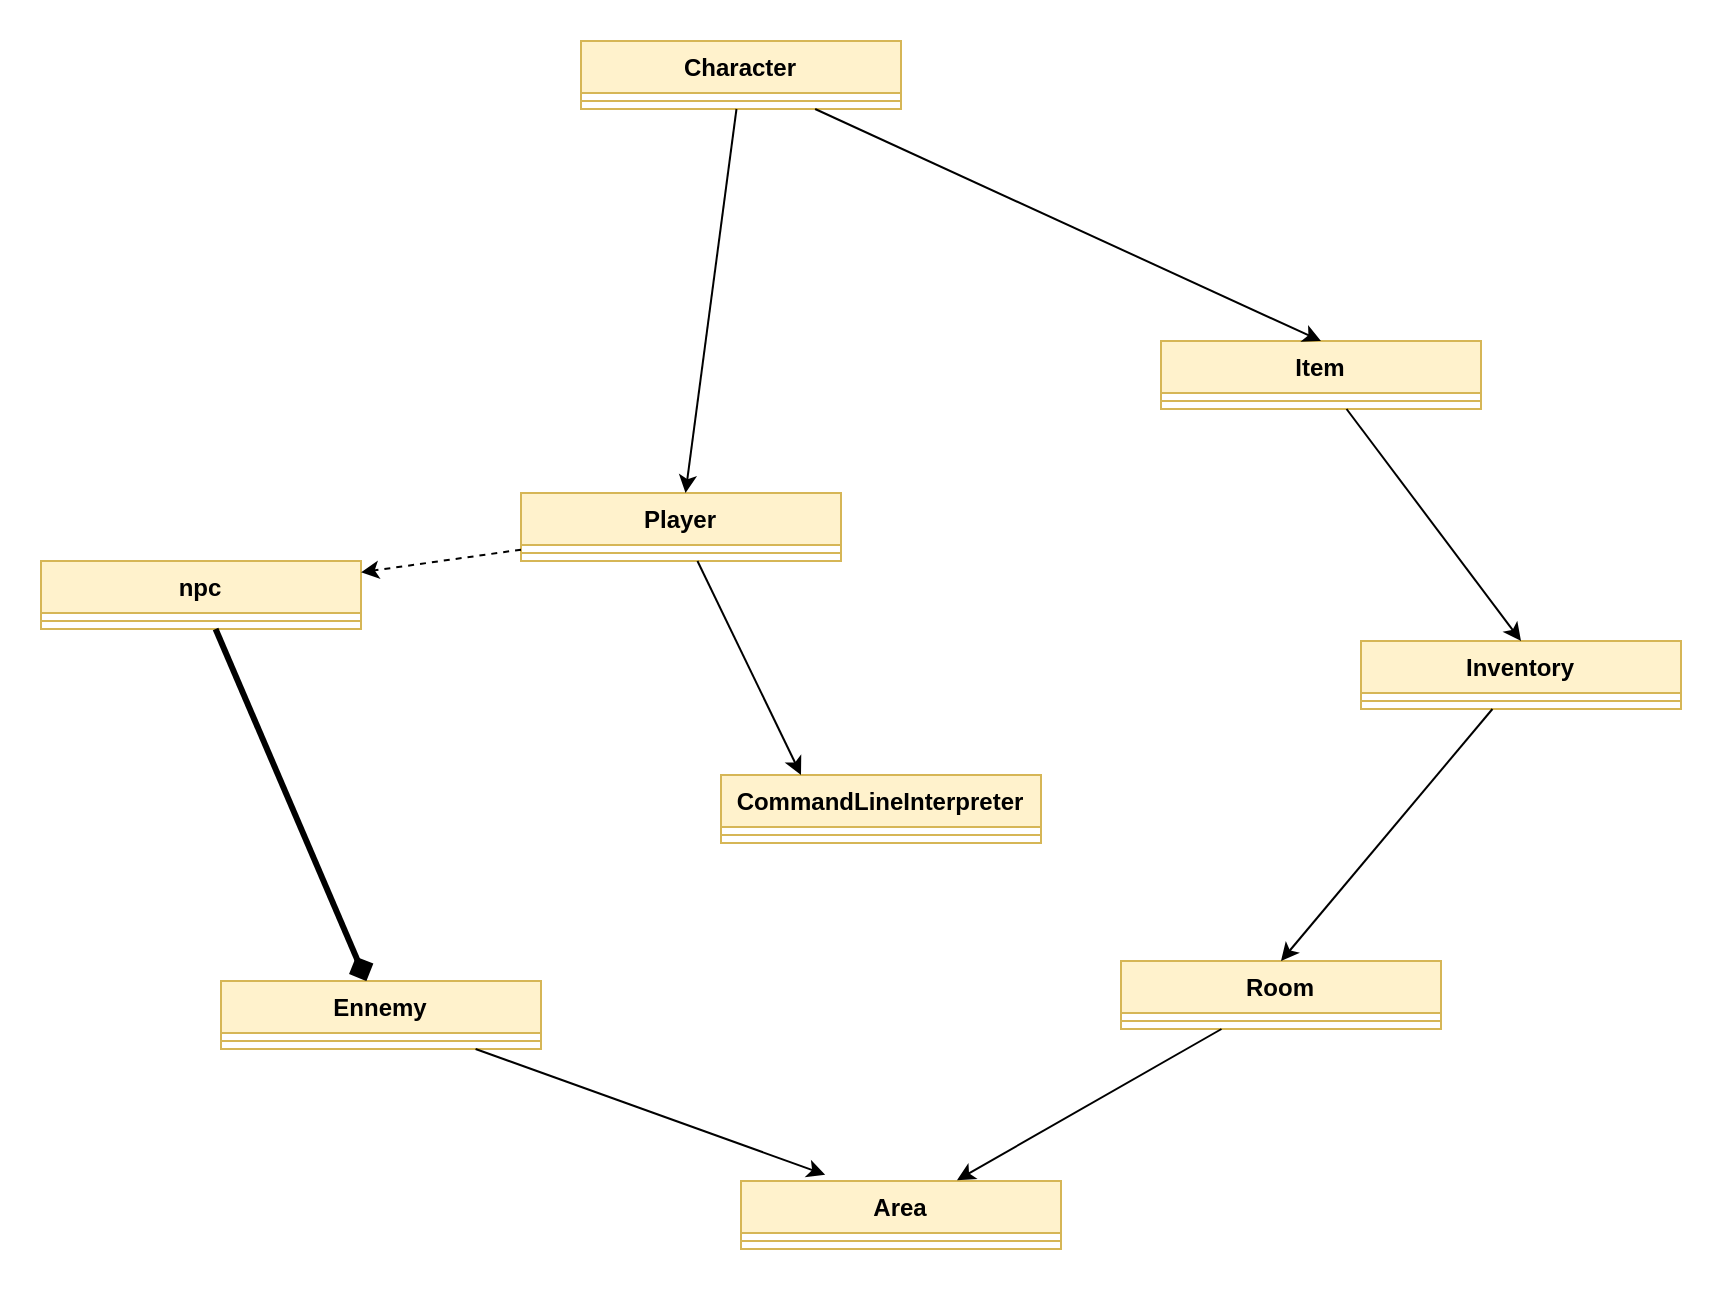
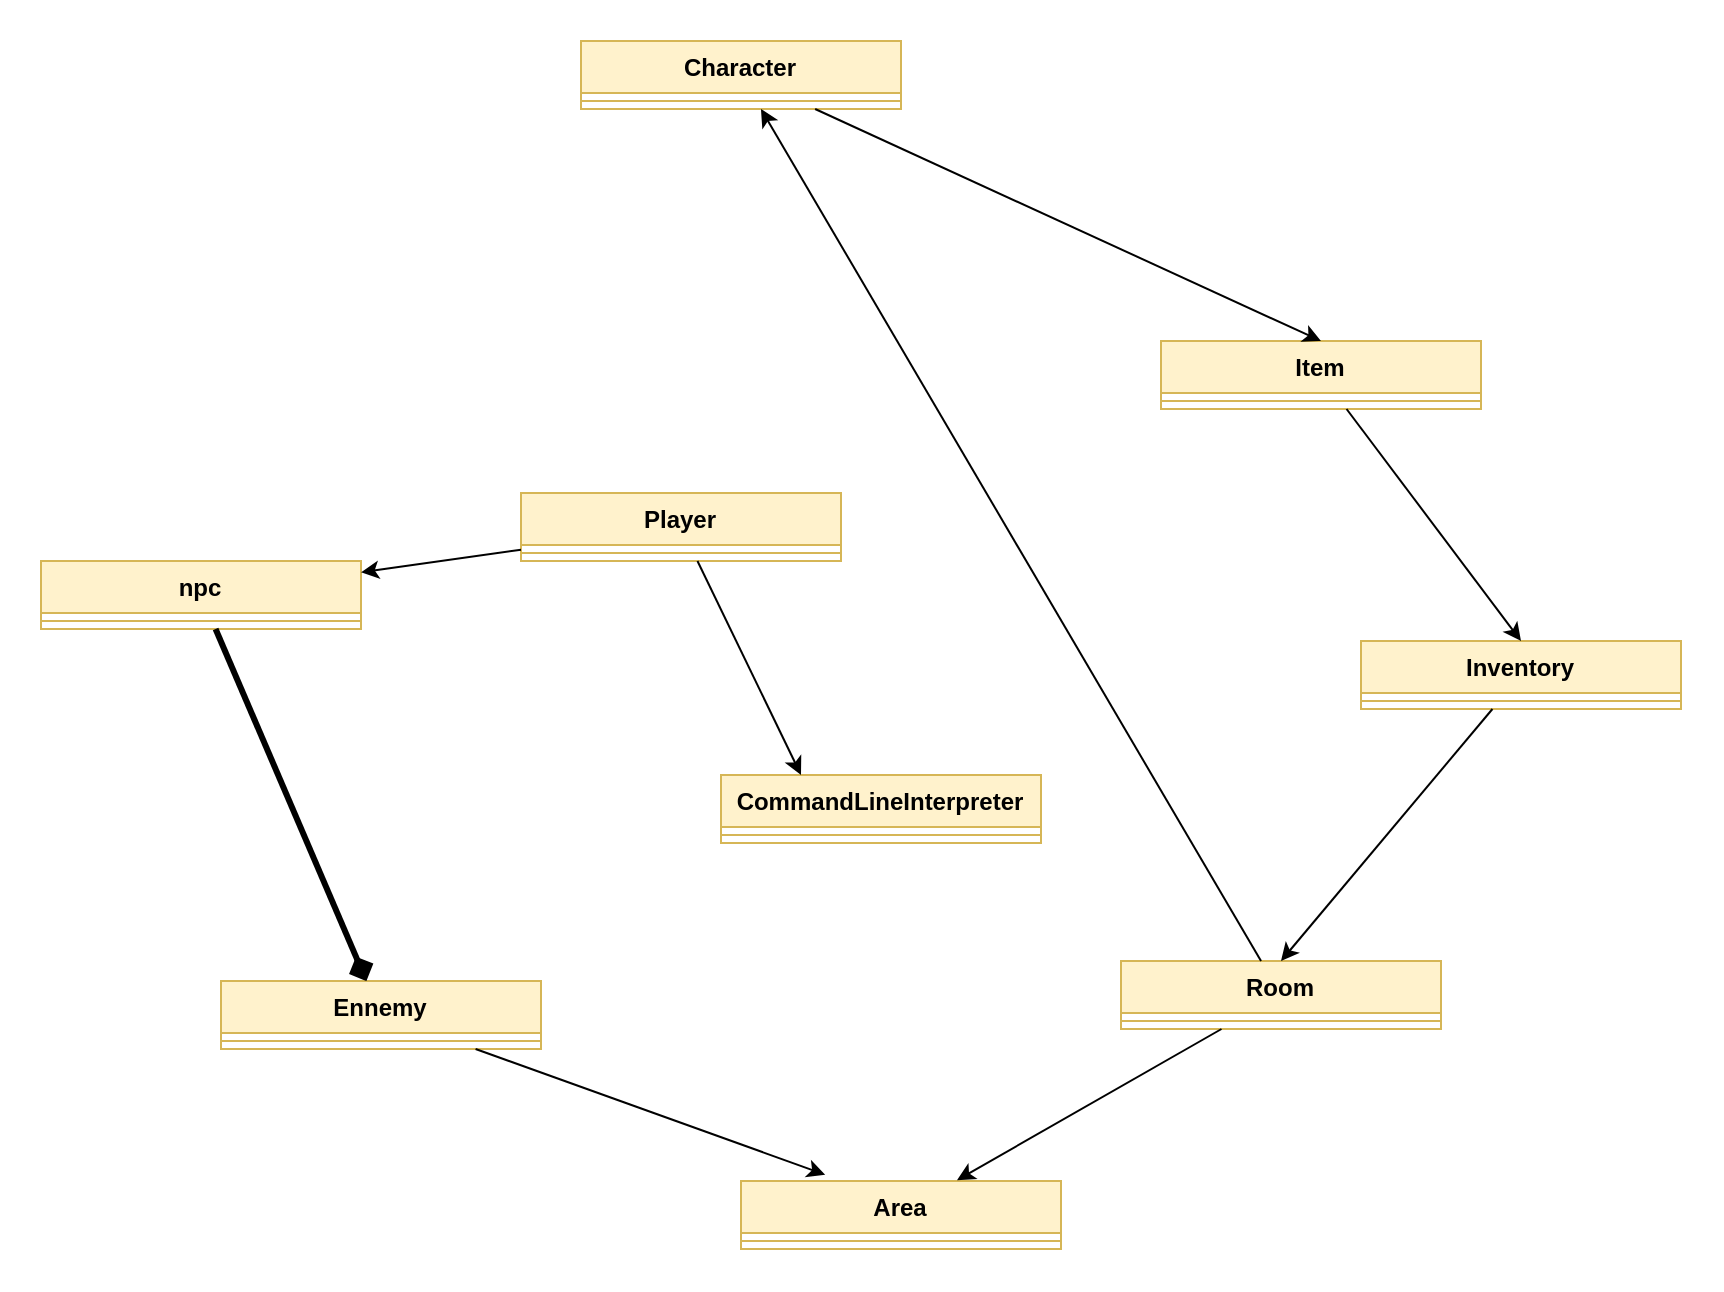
edge "Character" -> "Player": removed
edge "Room" -> "Character": added
edge "Player" -> "npc": style dashed -> solid
